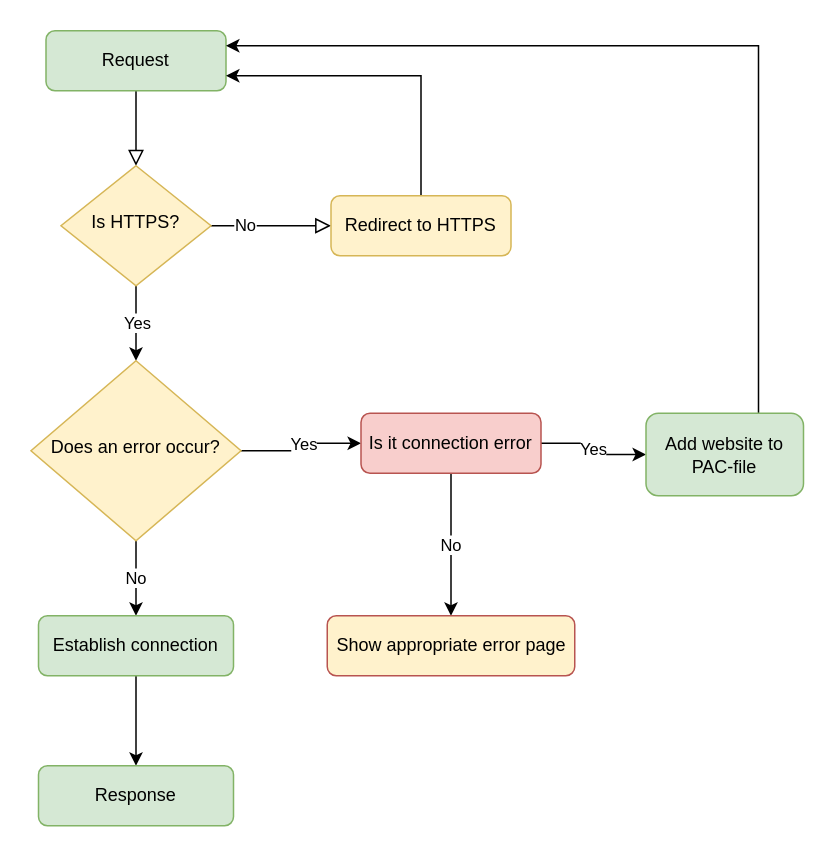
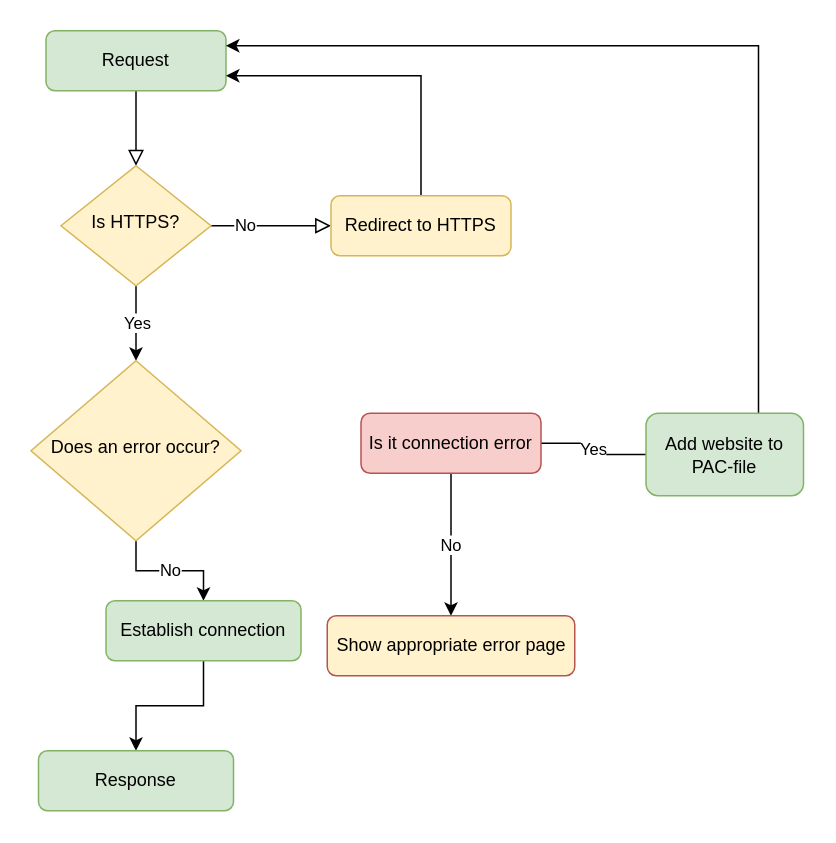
edge "Does an error occur?" -> "Is it connection error": removed, label "Yes"
edge "Is it connection error" -> "Add website to PAC-file": arrowhead classic -> none
node "Establish connection": moved (136, 646) -> (203, 631)
node "Response": moved (136, 796) -> (136, 781)
